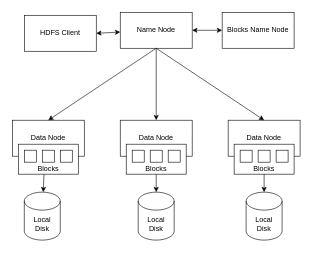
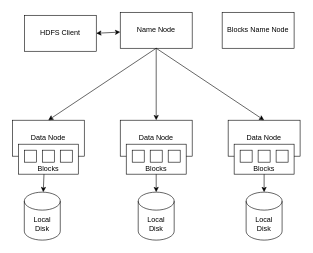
edge "Name Node" -- "Blocks Name Node": removed
